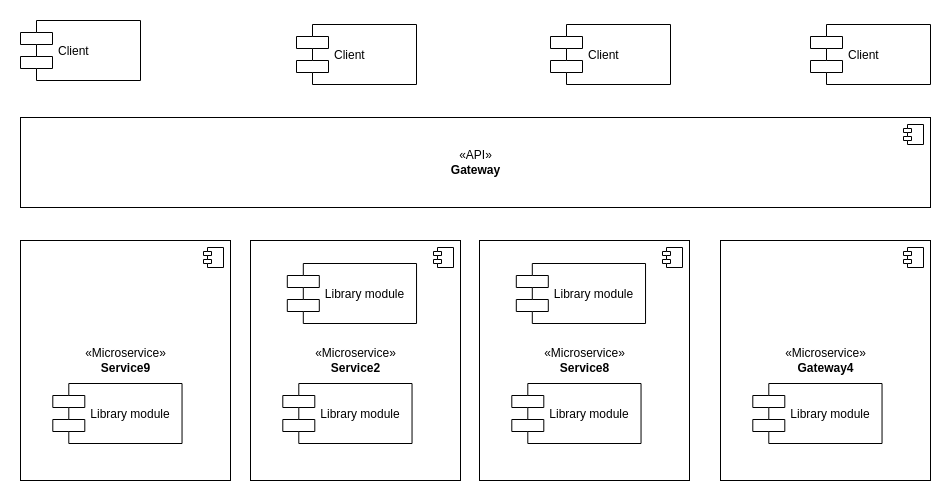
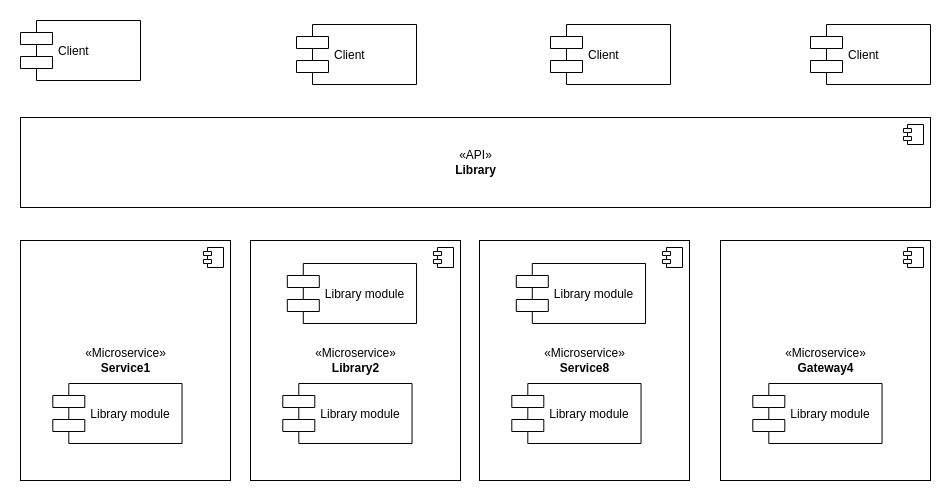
node "«API» Gateway": label "«API» Gateway" -> "«API» Library"
node "«Microservice» Service9": label "«Microservice» Service9" -> "«Microservice» Service1"
node "«Microservice» Service2": label "«Microservice» Service2" -> "«Microservice» Library2"
